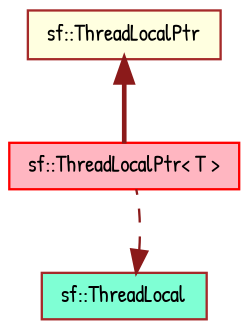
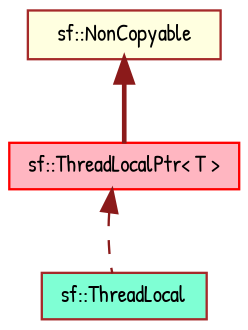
node "sf::ThreadLocalPtr": label "sf::ThreadLocalPtr" -> "sf::NonCopyable"
edge "sf::ThreadLocalPtr< T >" -> "sf::ThreadLocal": reversed
